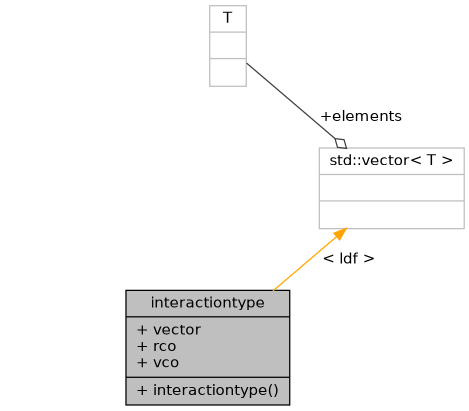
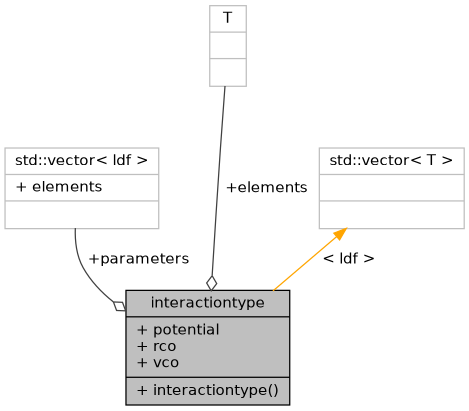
edge "T" -> "std::vector< T >": now "T" -> "interactiontype"
node "std::vector< ldf >": added
node "interactiontype": text "+ vector" -> "+ potential"
